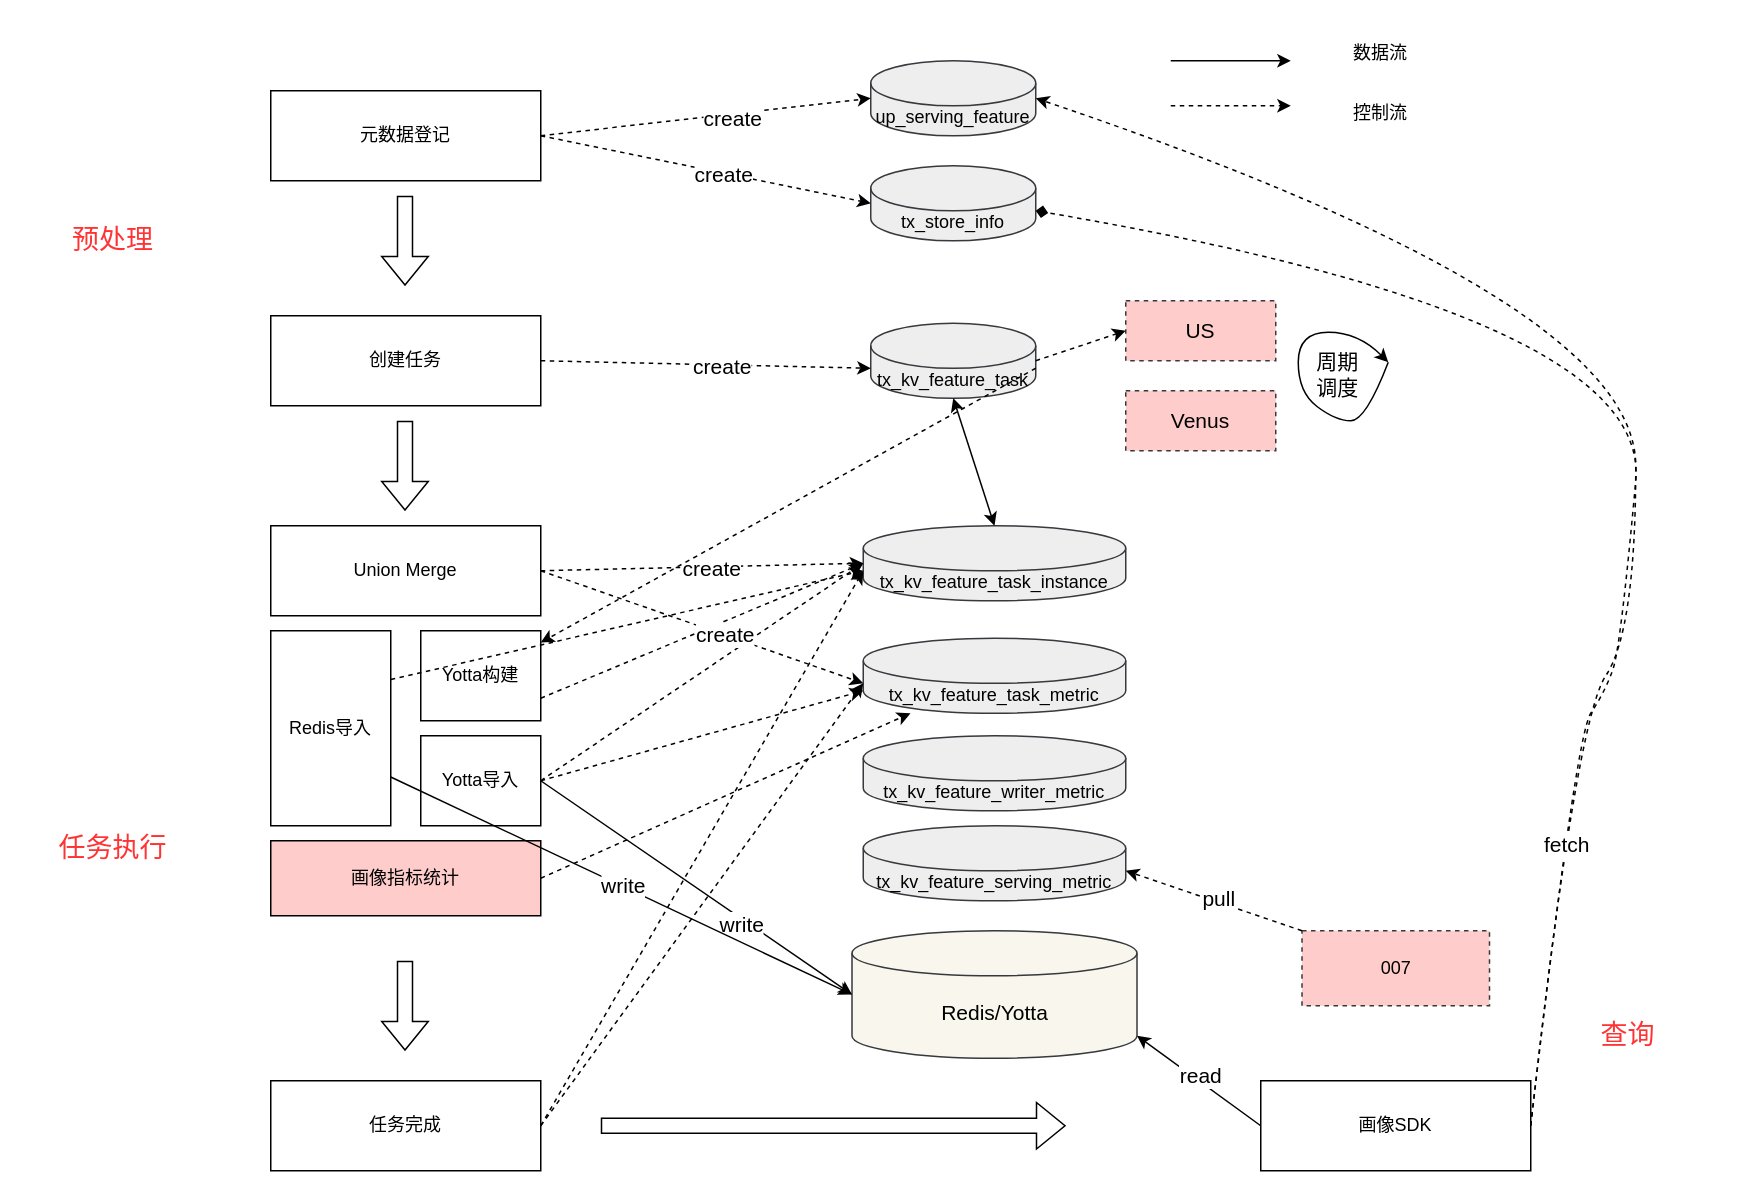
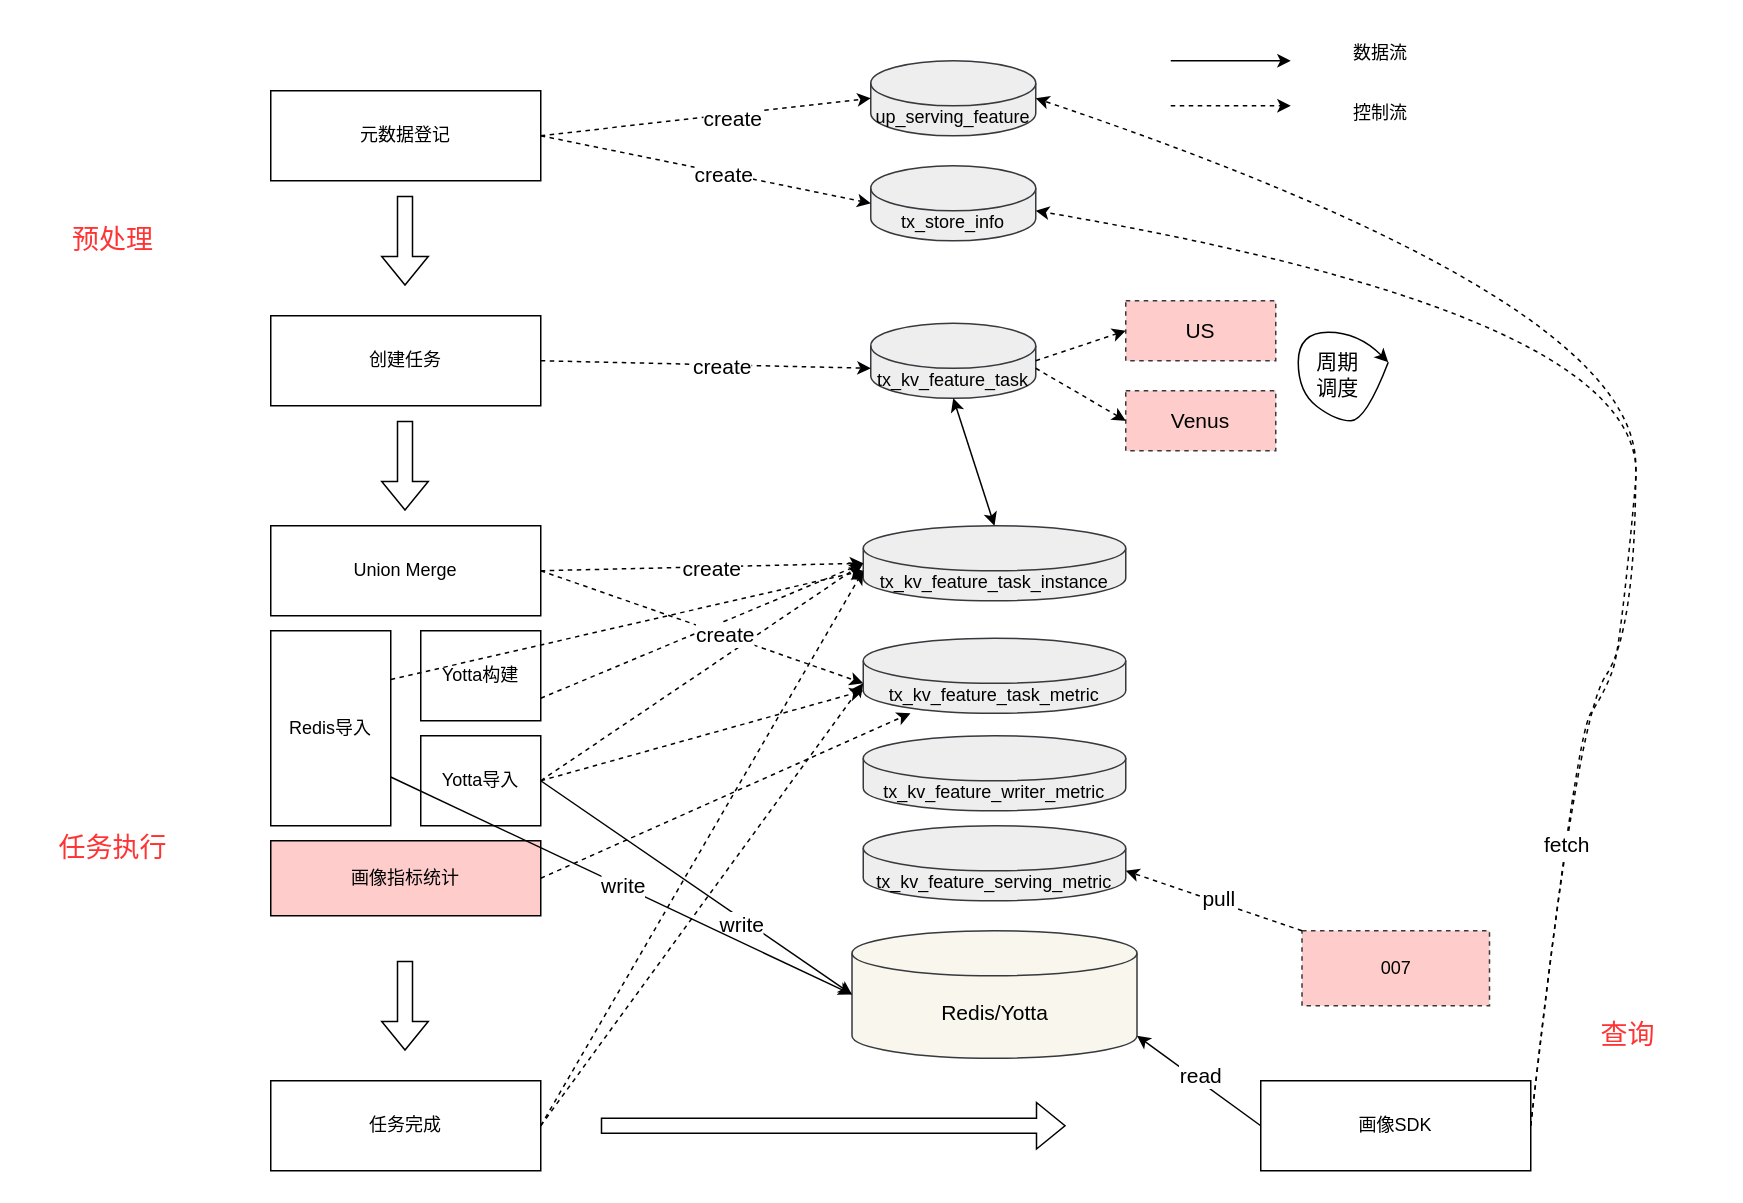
edge "画像SDK" -> "tx_store_info": arrowhead diamond -> classic
edge "tx_kv_feature_task" -> "Yotta构建": now "tx_kv_feature_task" -> "Venus"
